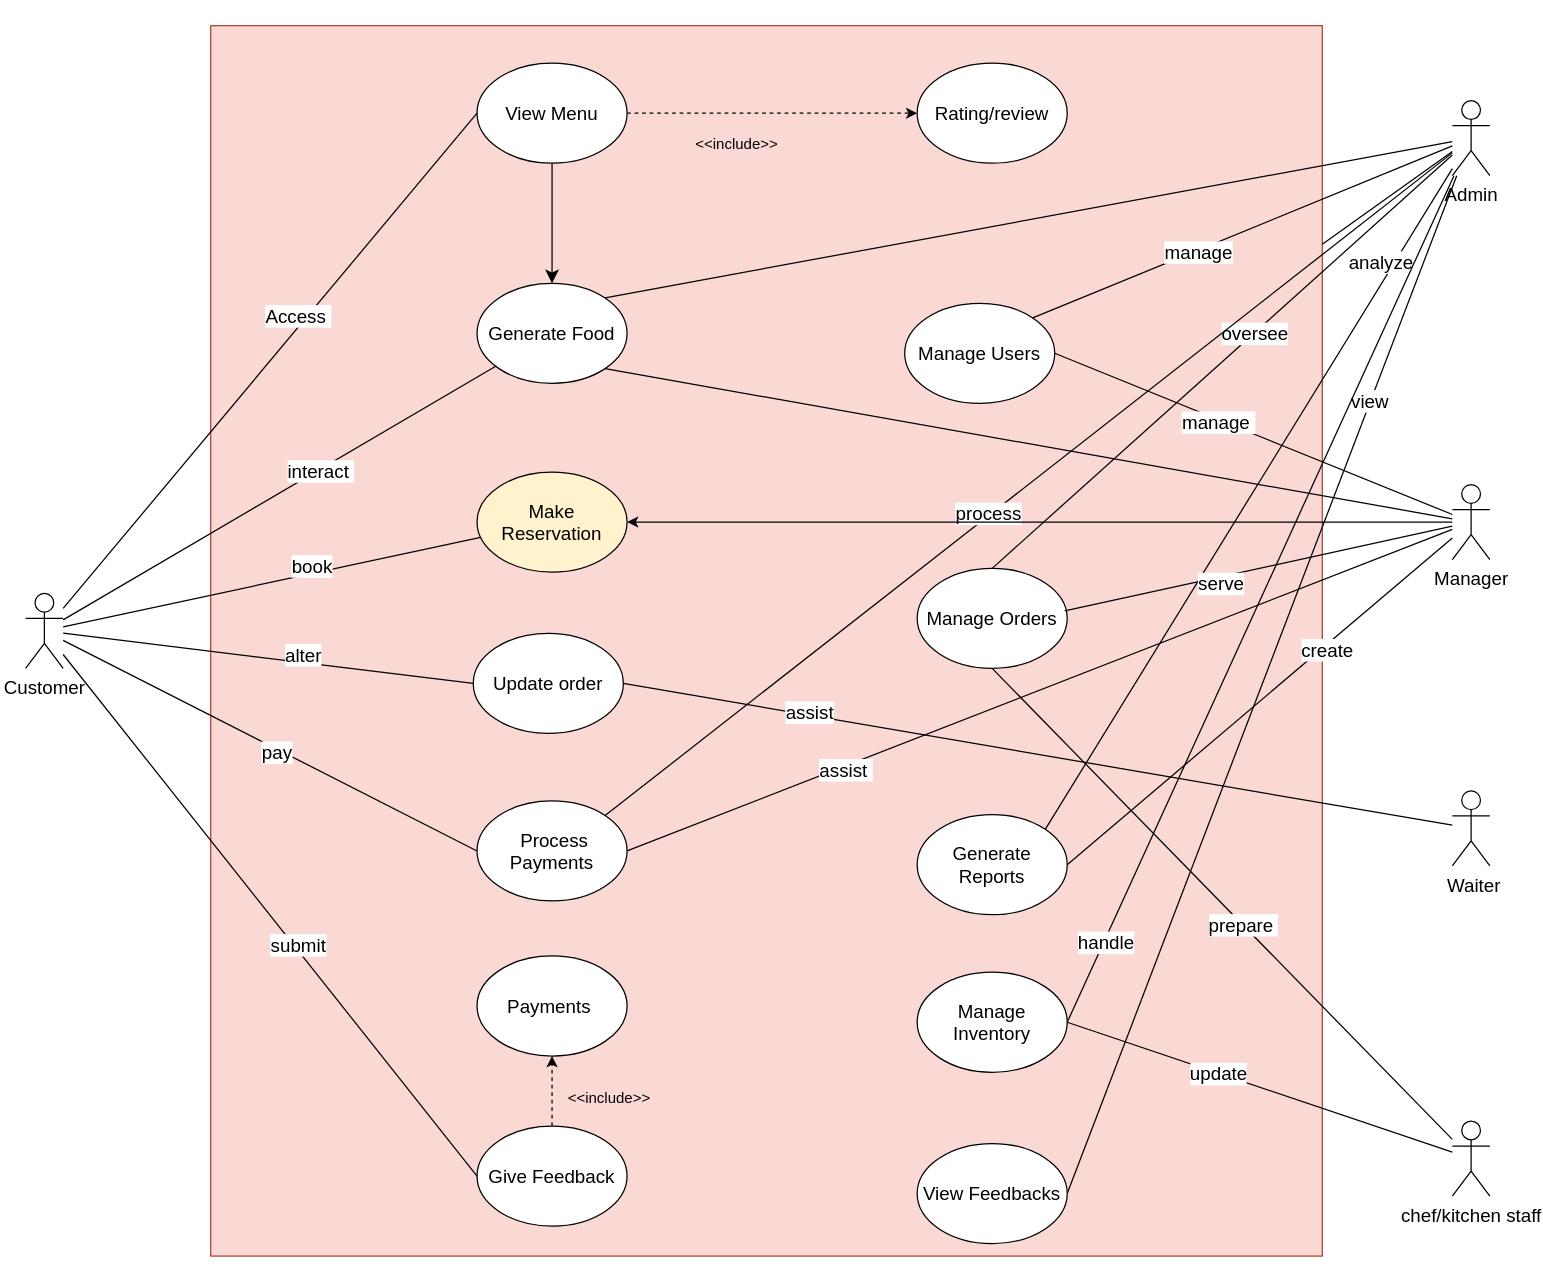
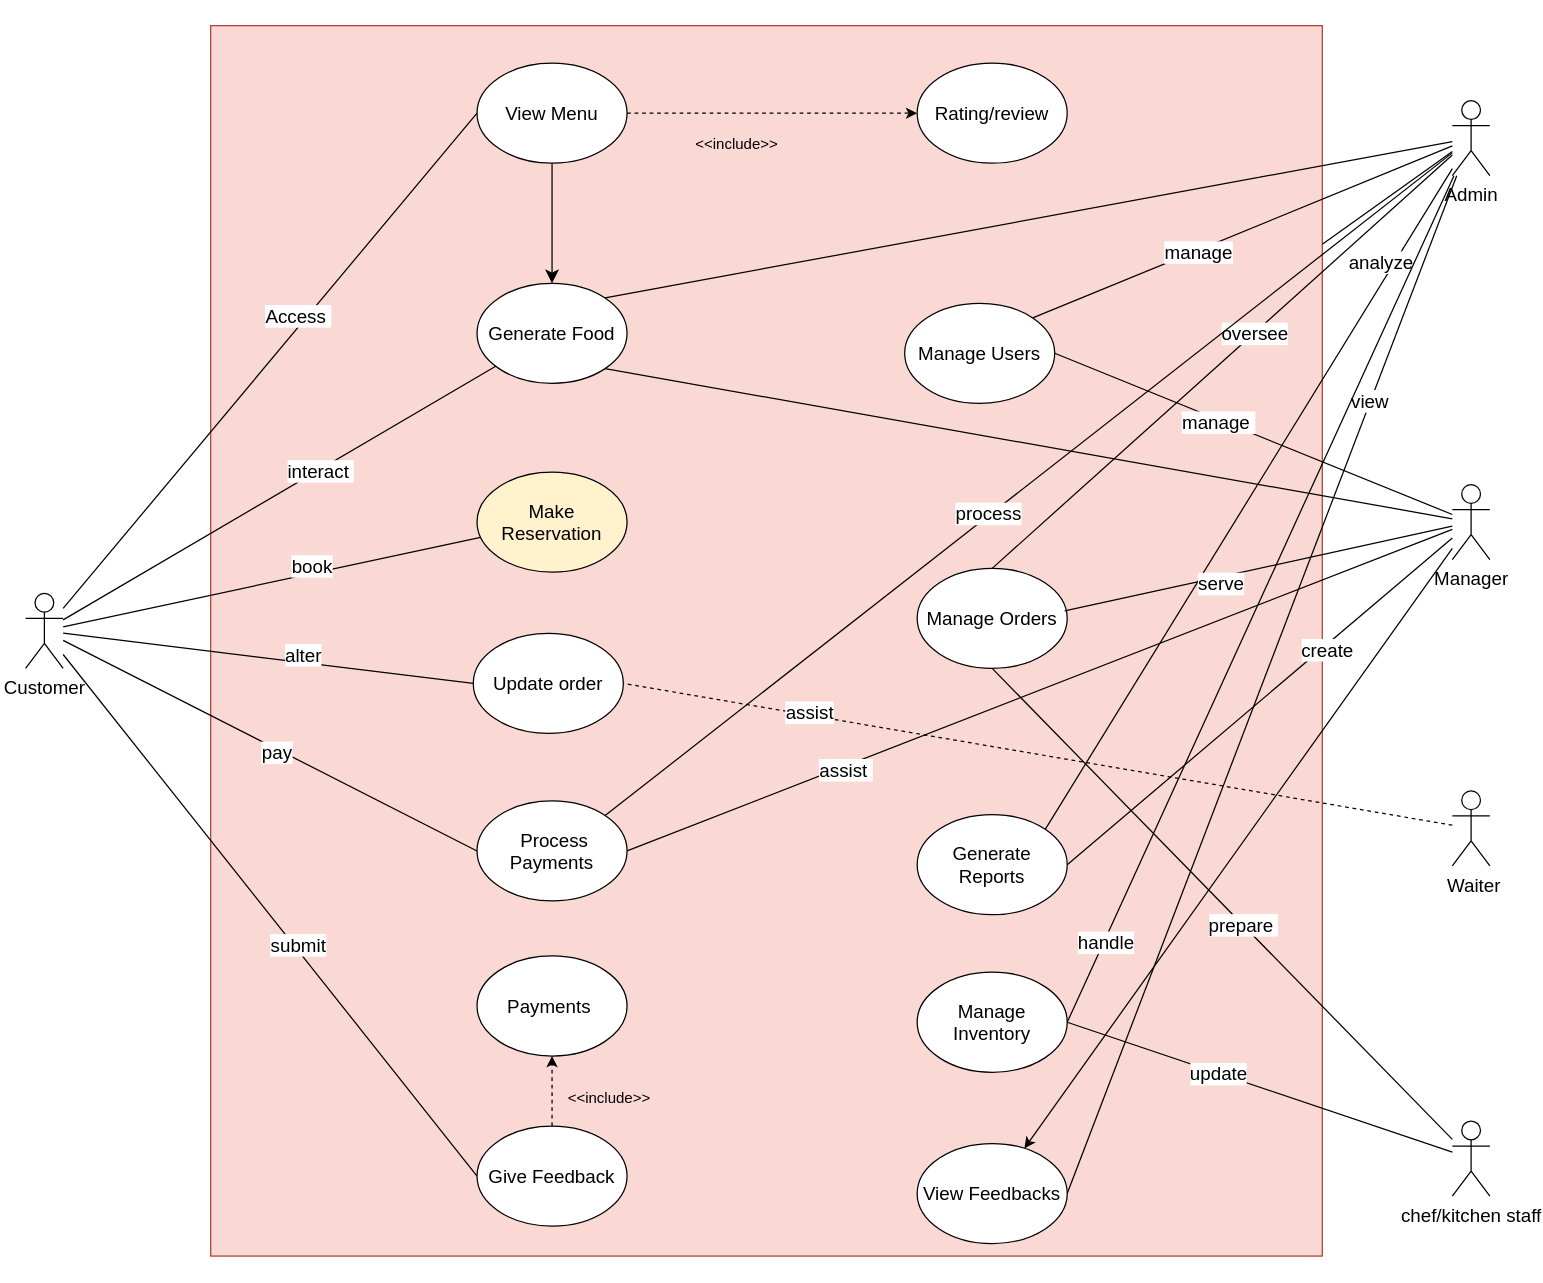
edge "Manager" -> "Make Reservation": now "Manager" -> "View Feedbacks"
edge "Update order" -- "Waiter": style solid -> dashed
